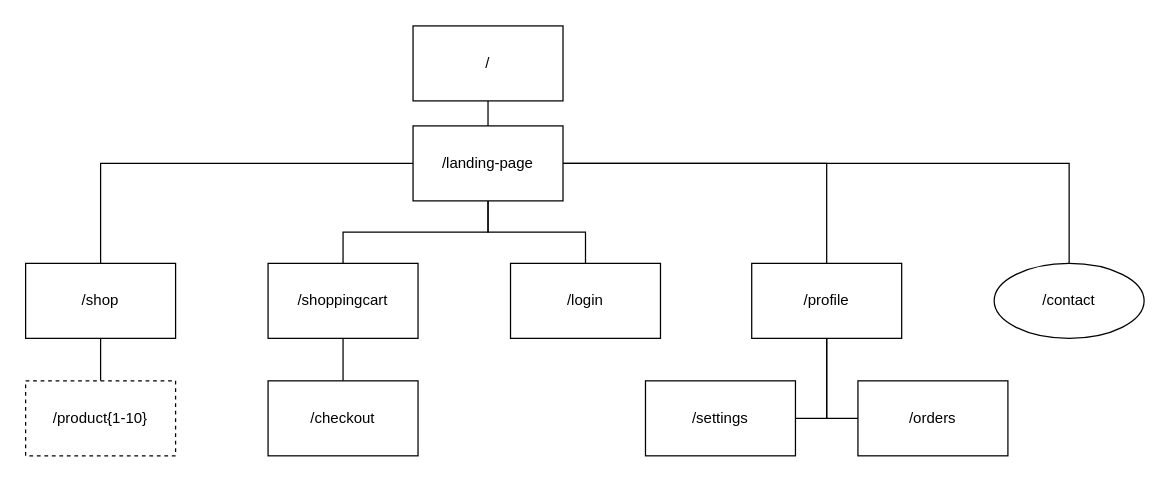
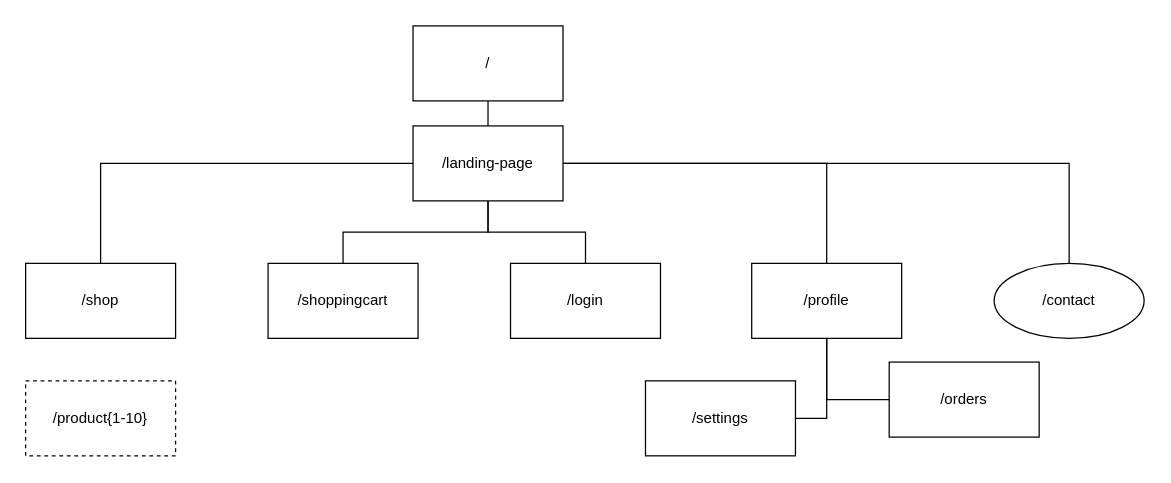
edge "/shop" -- "/product{1-10}": removed
edge "/shoppingcart" -- "/checkout": removed
node "/checkout": removed
node "/orders": moved (933, 418) -> (964, 399)
